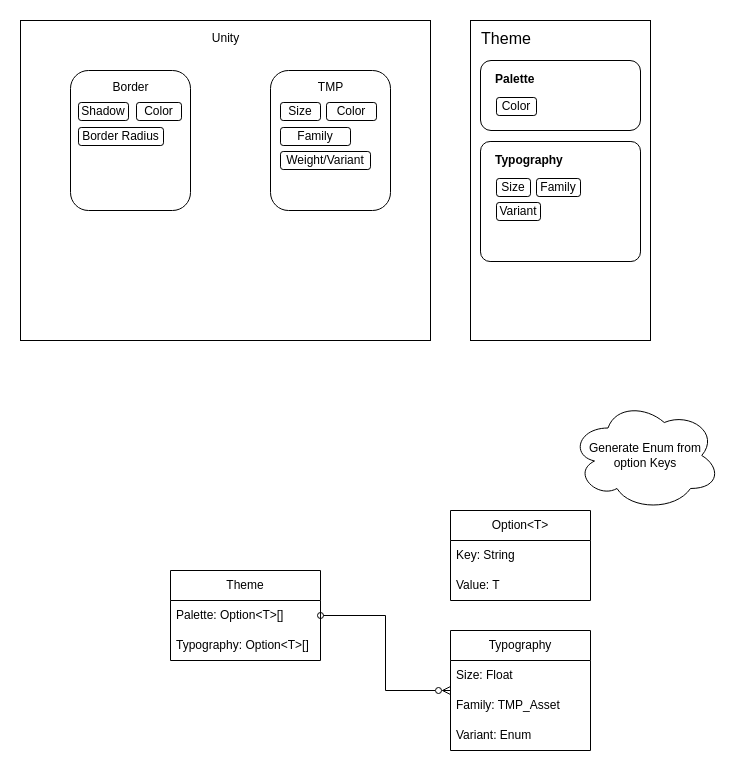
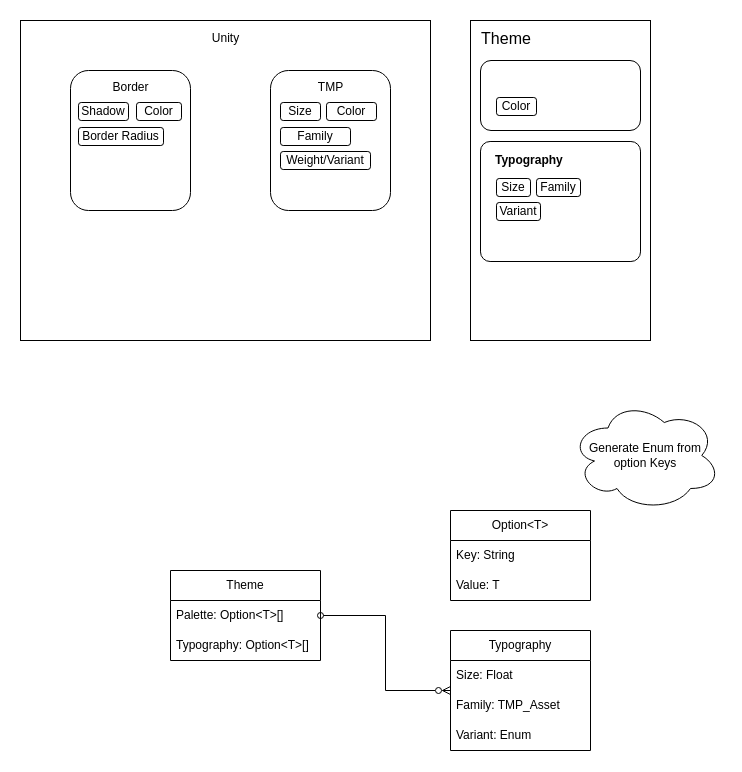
node "Palette": removed
